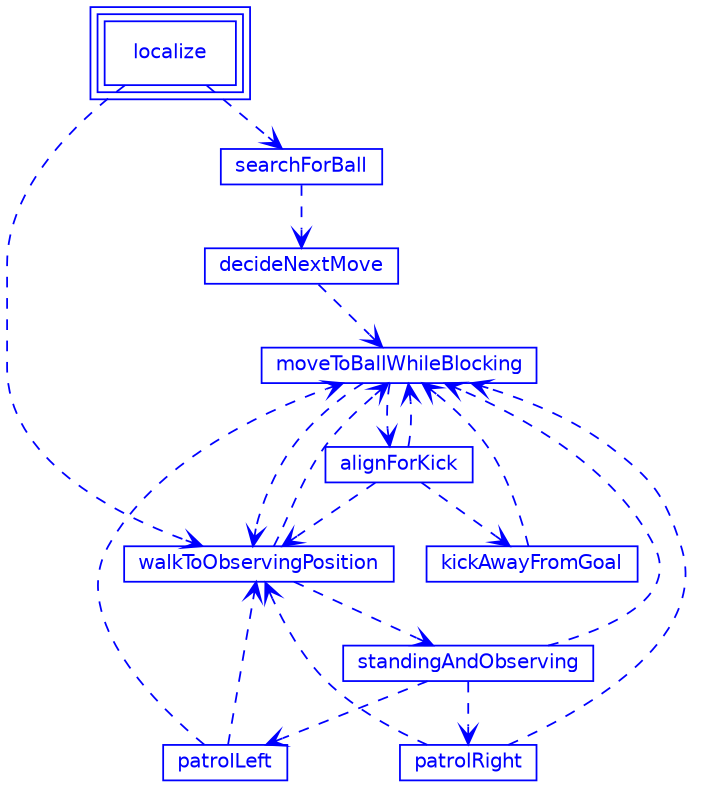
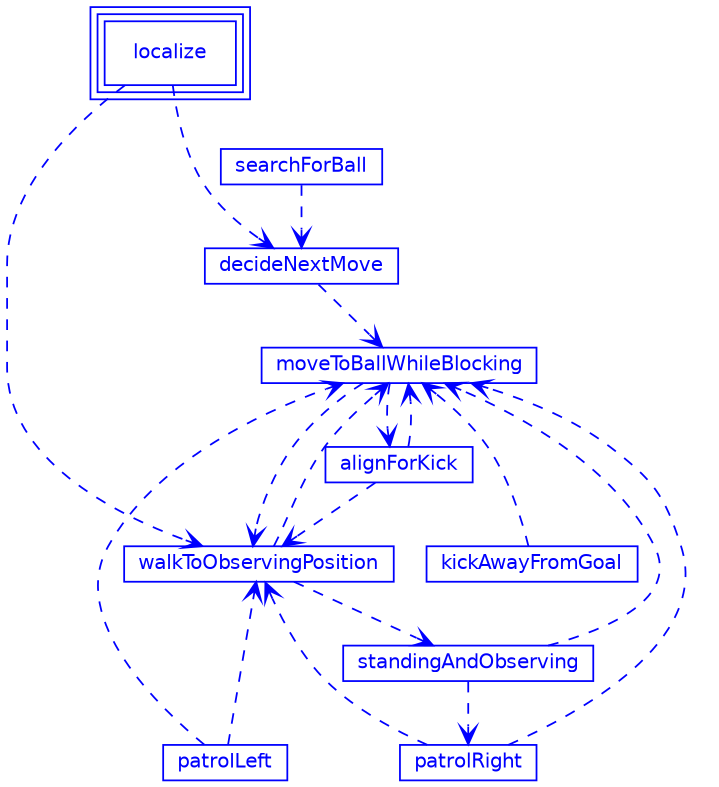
edge "localize" -> "searchForBall": now "localize" -> "decideNextMove"
edge "alignForKick" -> "kickAwayFromGoal": removed
edge "standingAndObserving" -> "patrolLeft": removed
